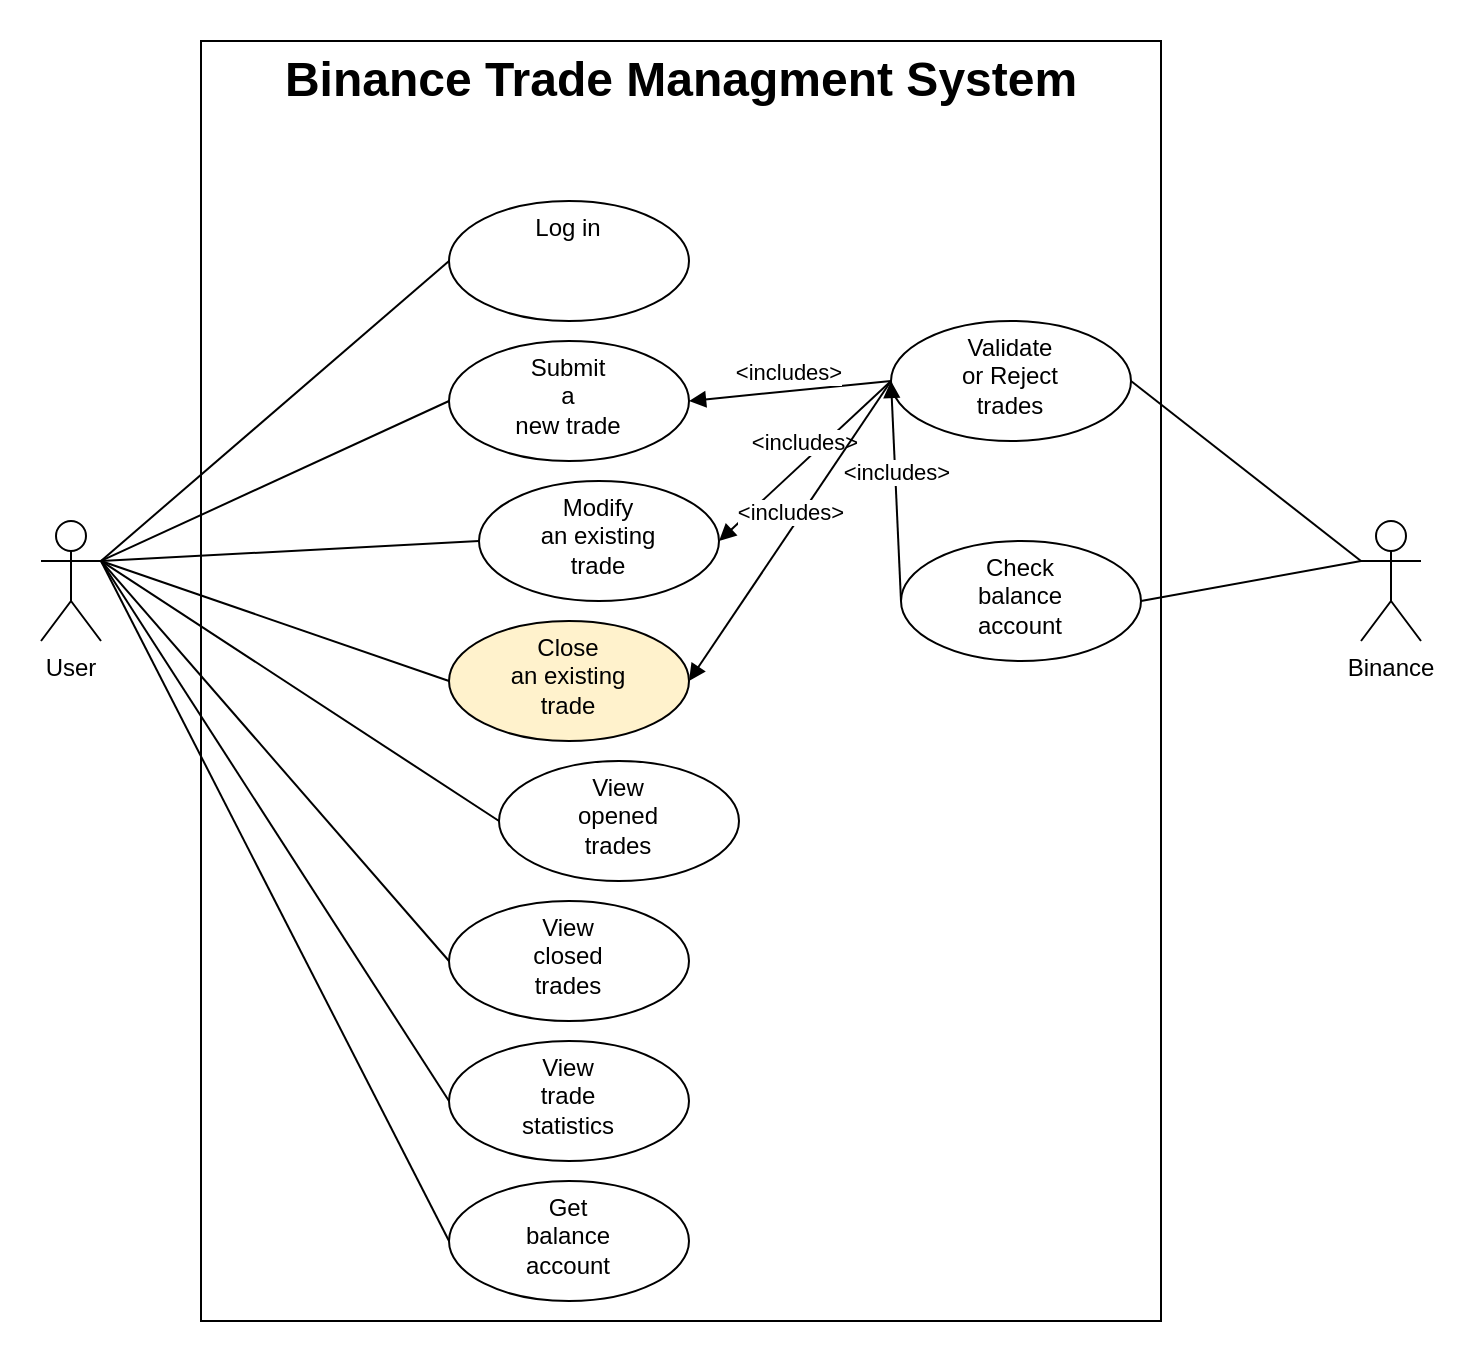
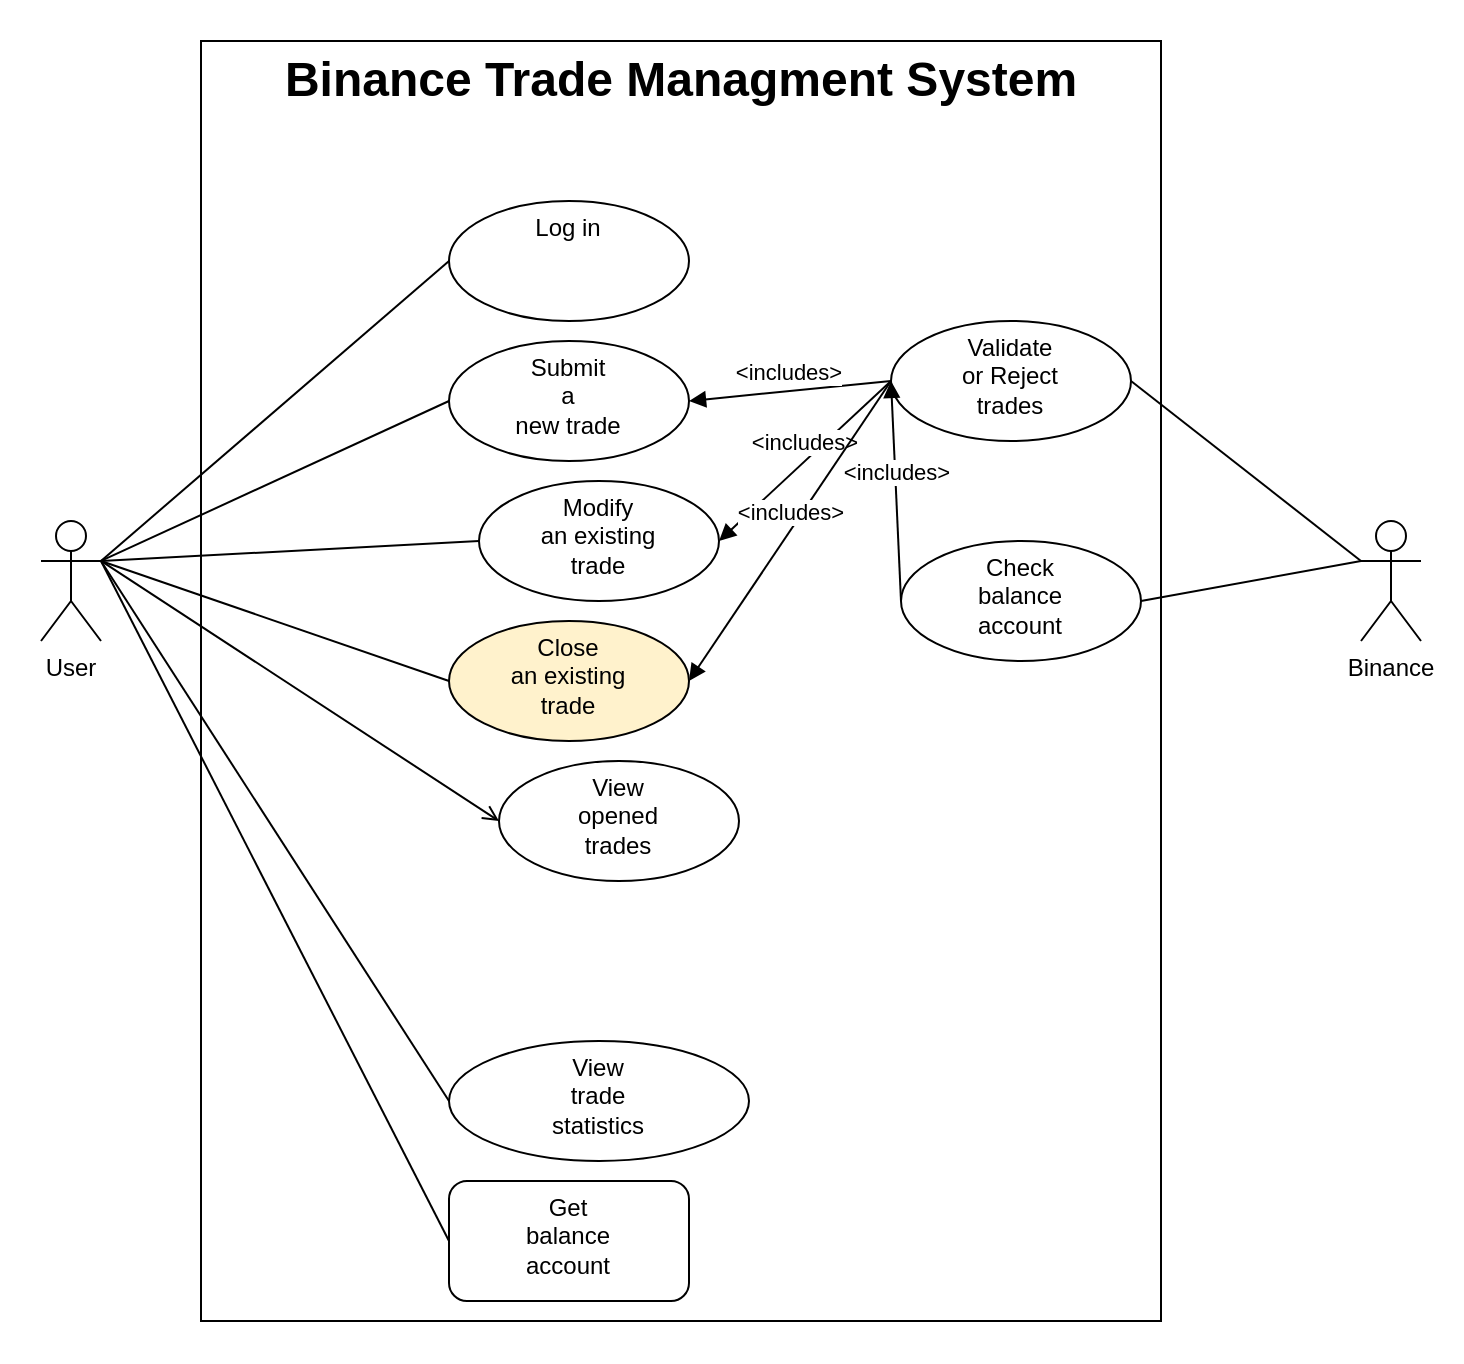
edge "User" -- "View closed trades": removed
edge "User" -- "View opened trades": arrowhead none -> open
node "View closed trades": removed
node "View trade statistics": size 240x120 -> 300x120
node "Get balance account": shape ellipse -> rounded rectangle
